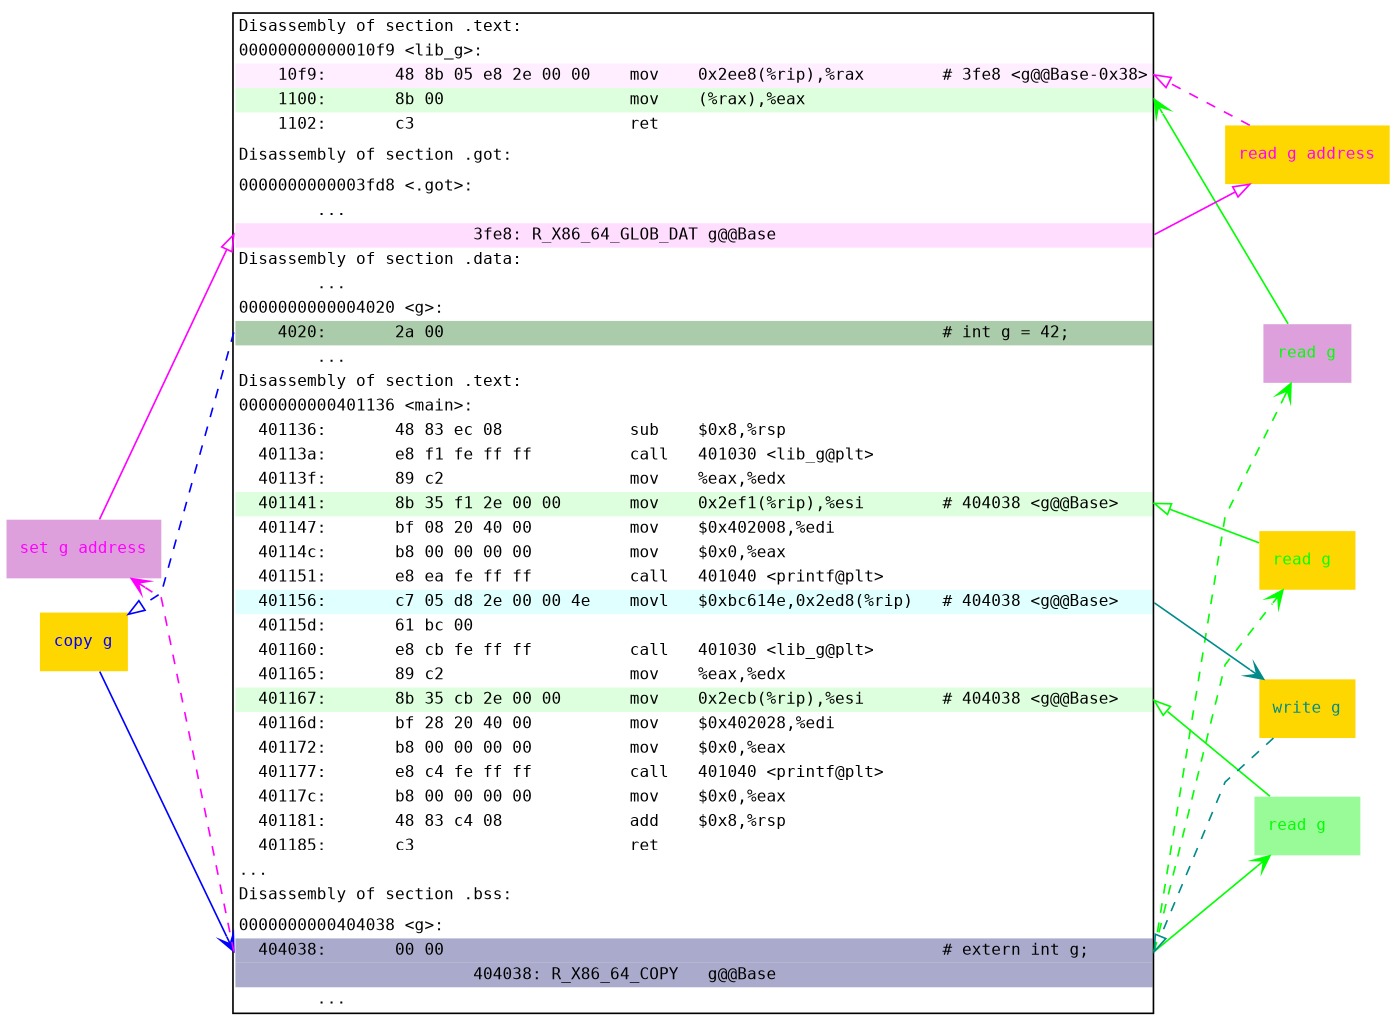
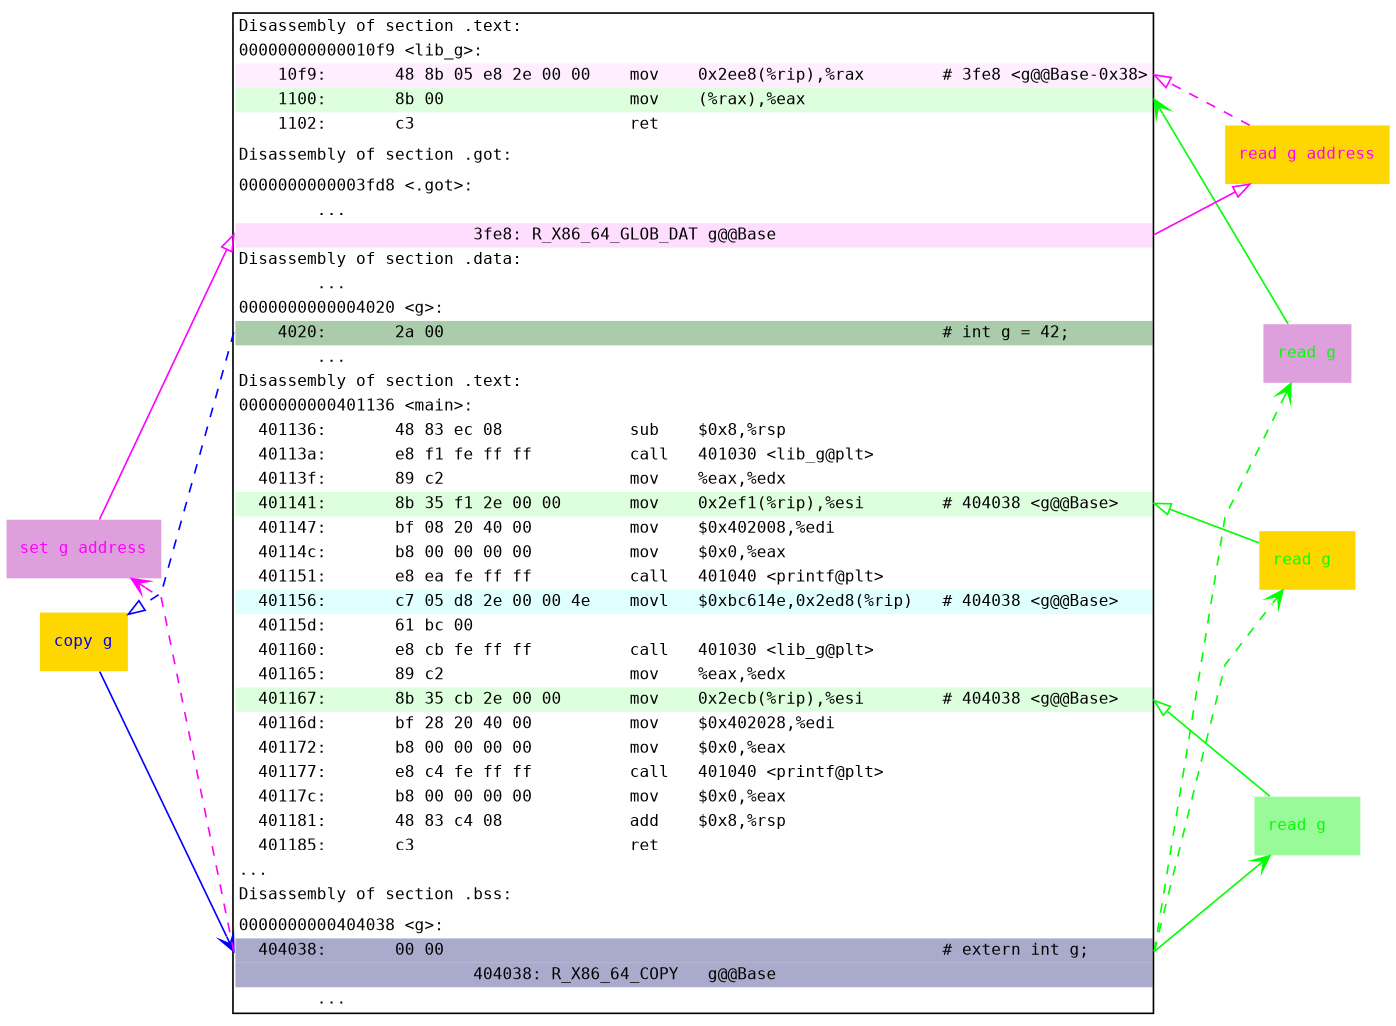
node "write g": removed
